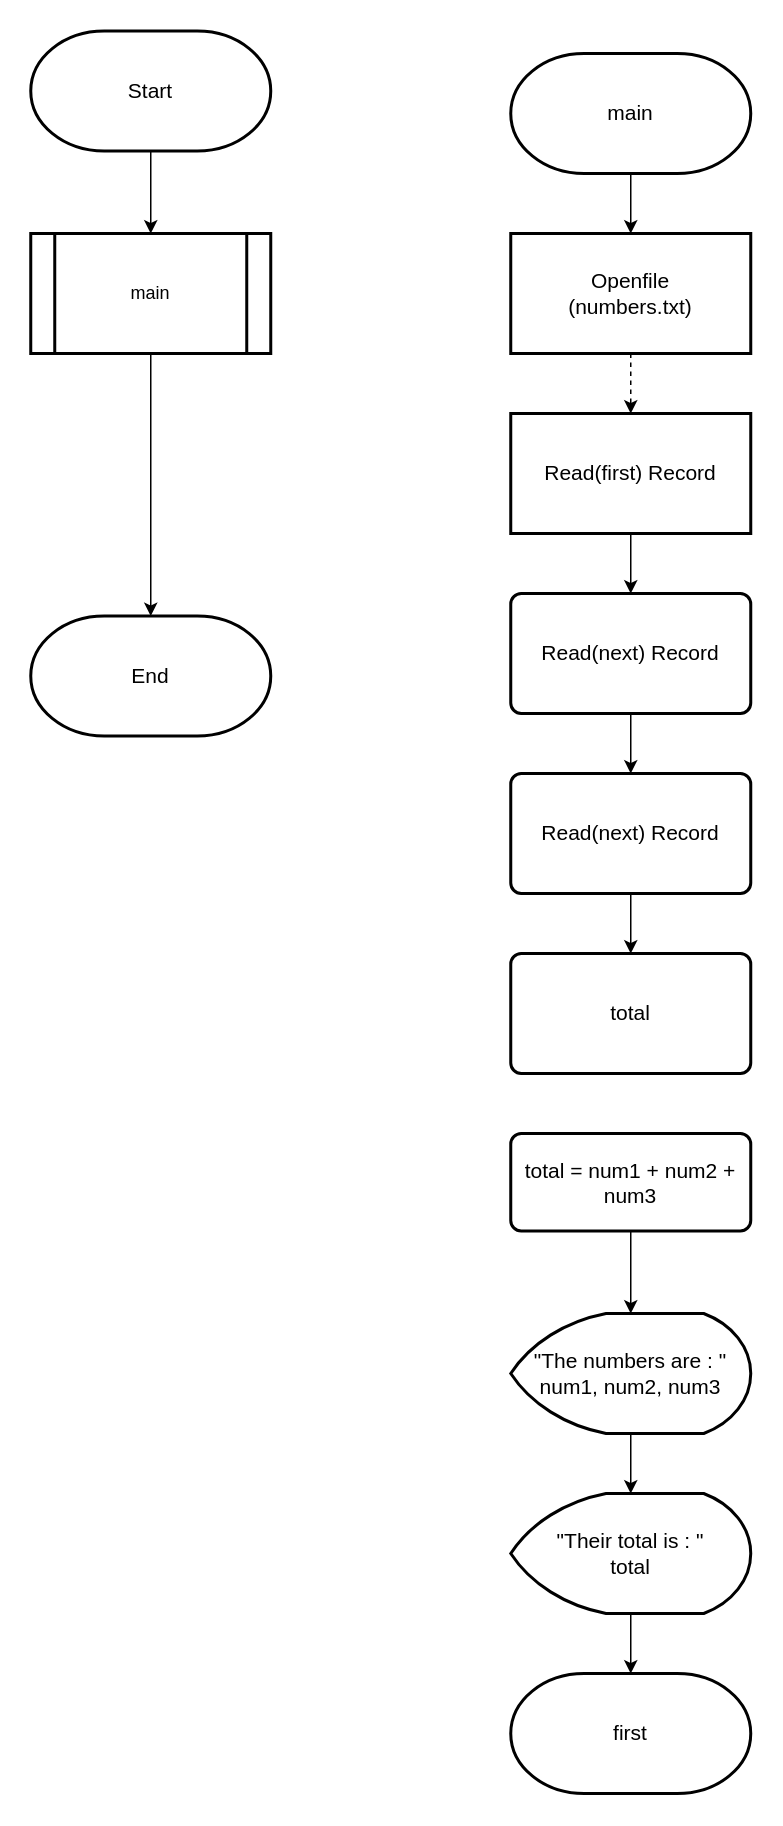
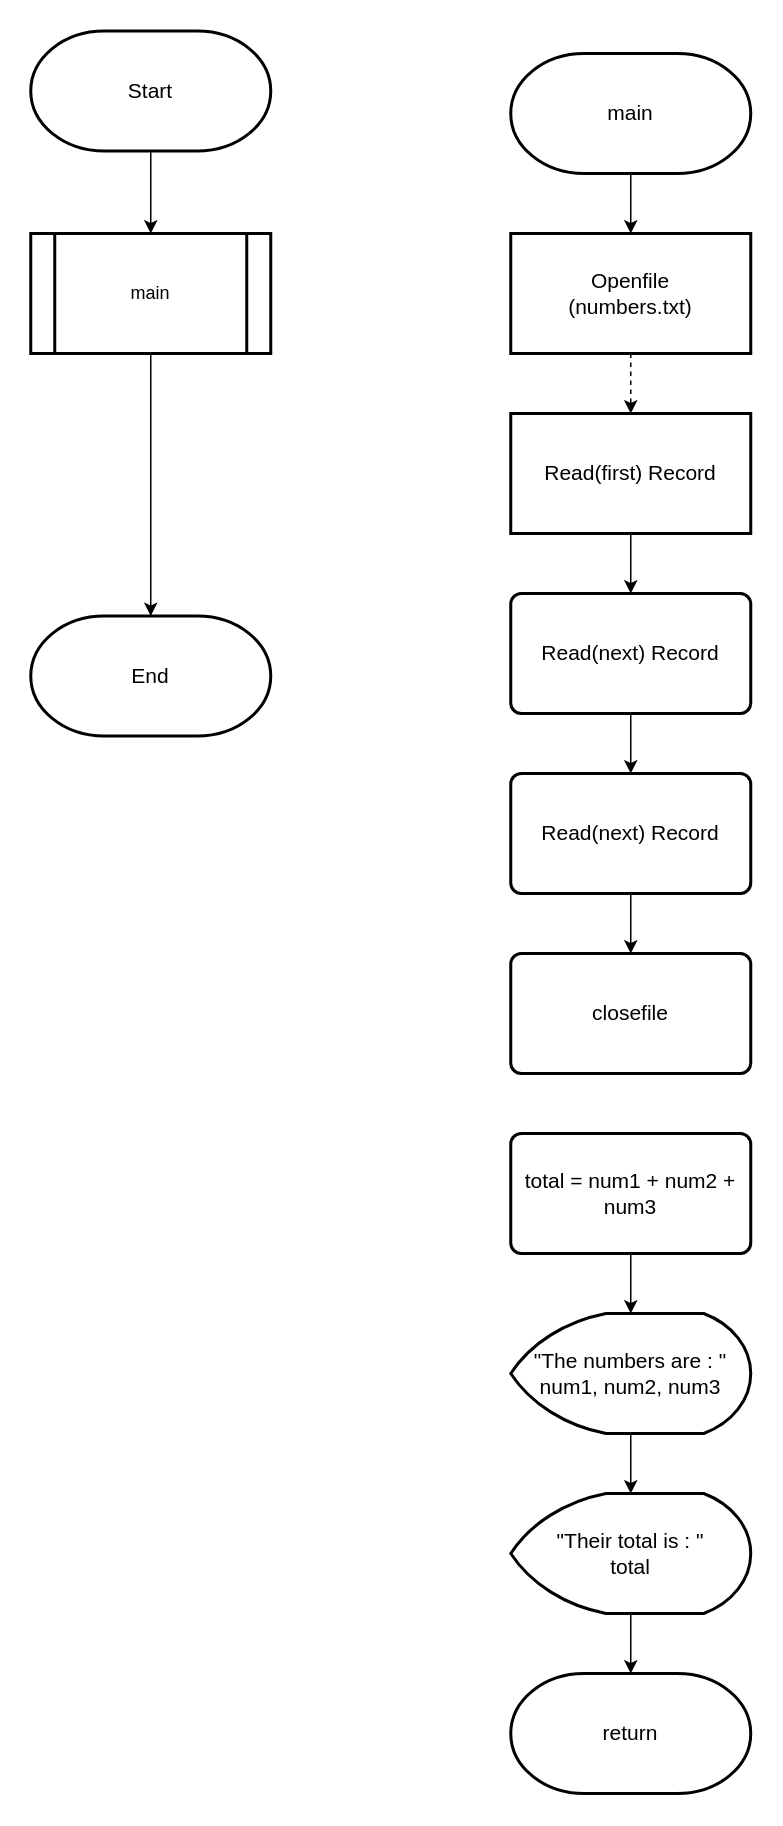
node "total": label "total" -> "closefile"
node "total = num1 + num2 + num3": size 240x98 -> 240x120
node "first": label "first" -> "return"
